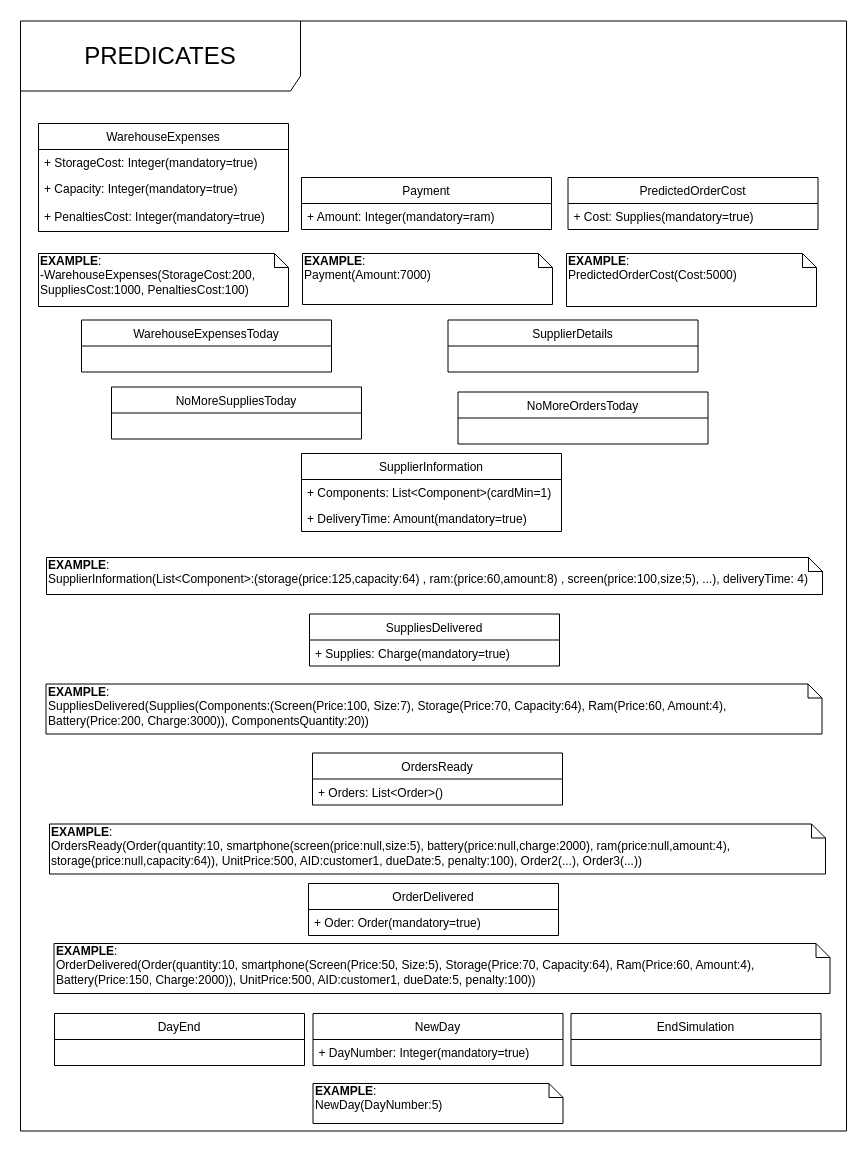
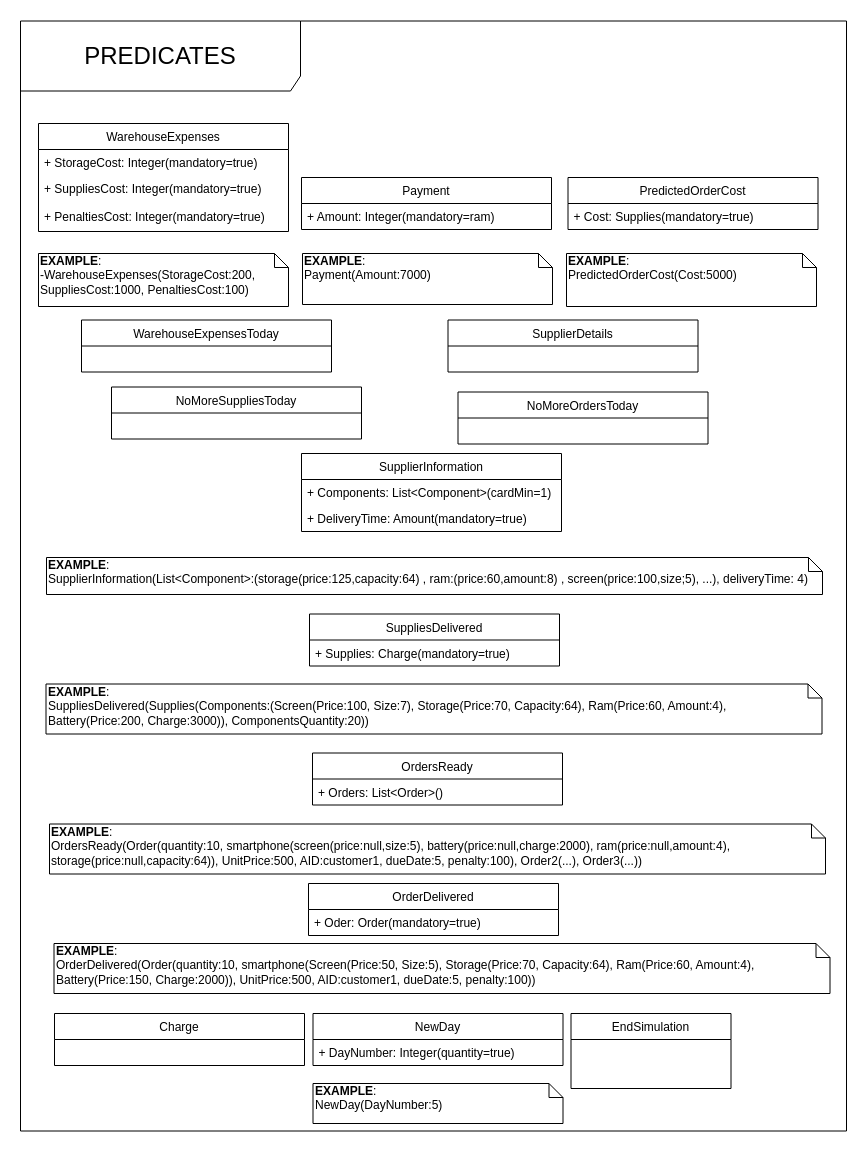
node "+ Capacity: Integer(mandatory=true)": label "+ Capacity: Integer(mandatory=true)" -> "+ SuppliesCost: Integer(mandatory=true)"
node "DayEnd": label "DayEnd" -> "Charge"
node "EndSimulation": size 250x52 -> 160x75
node "+ DayNumber: Integer(mandatory=true)": label "+ DayNumber: Integer(mandatory=true)" -> "+ DayNumber: Integer(quantity=true)"
